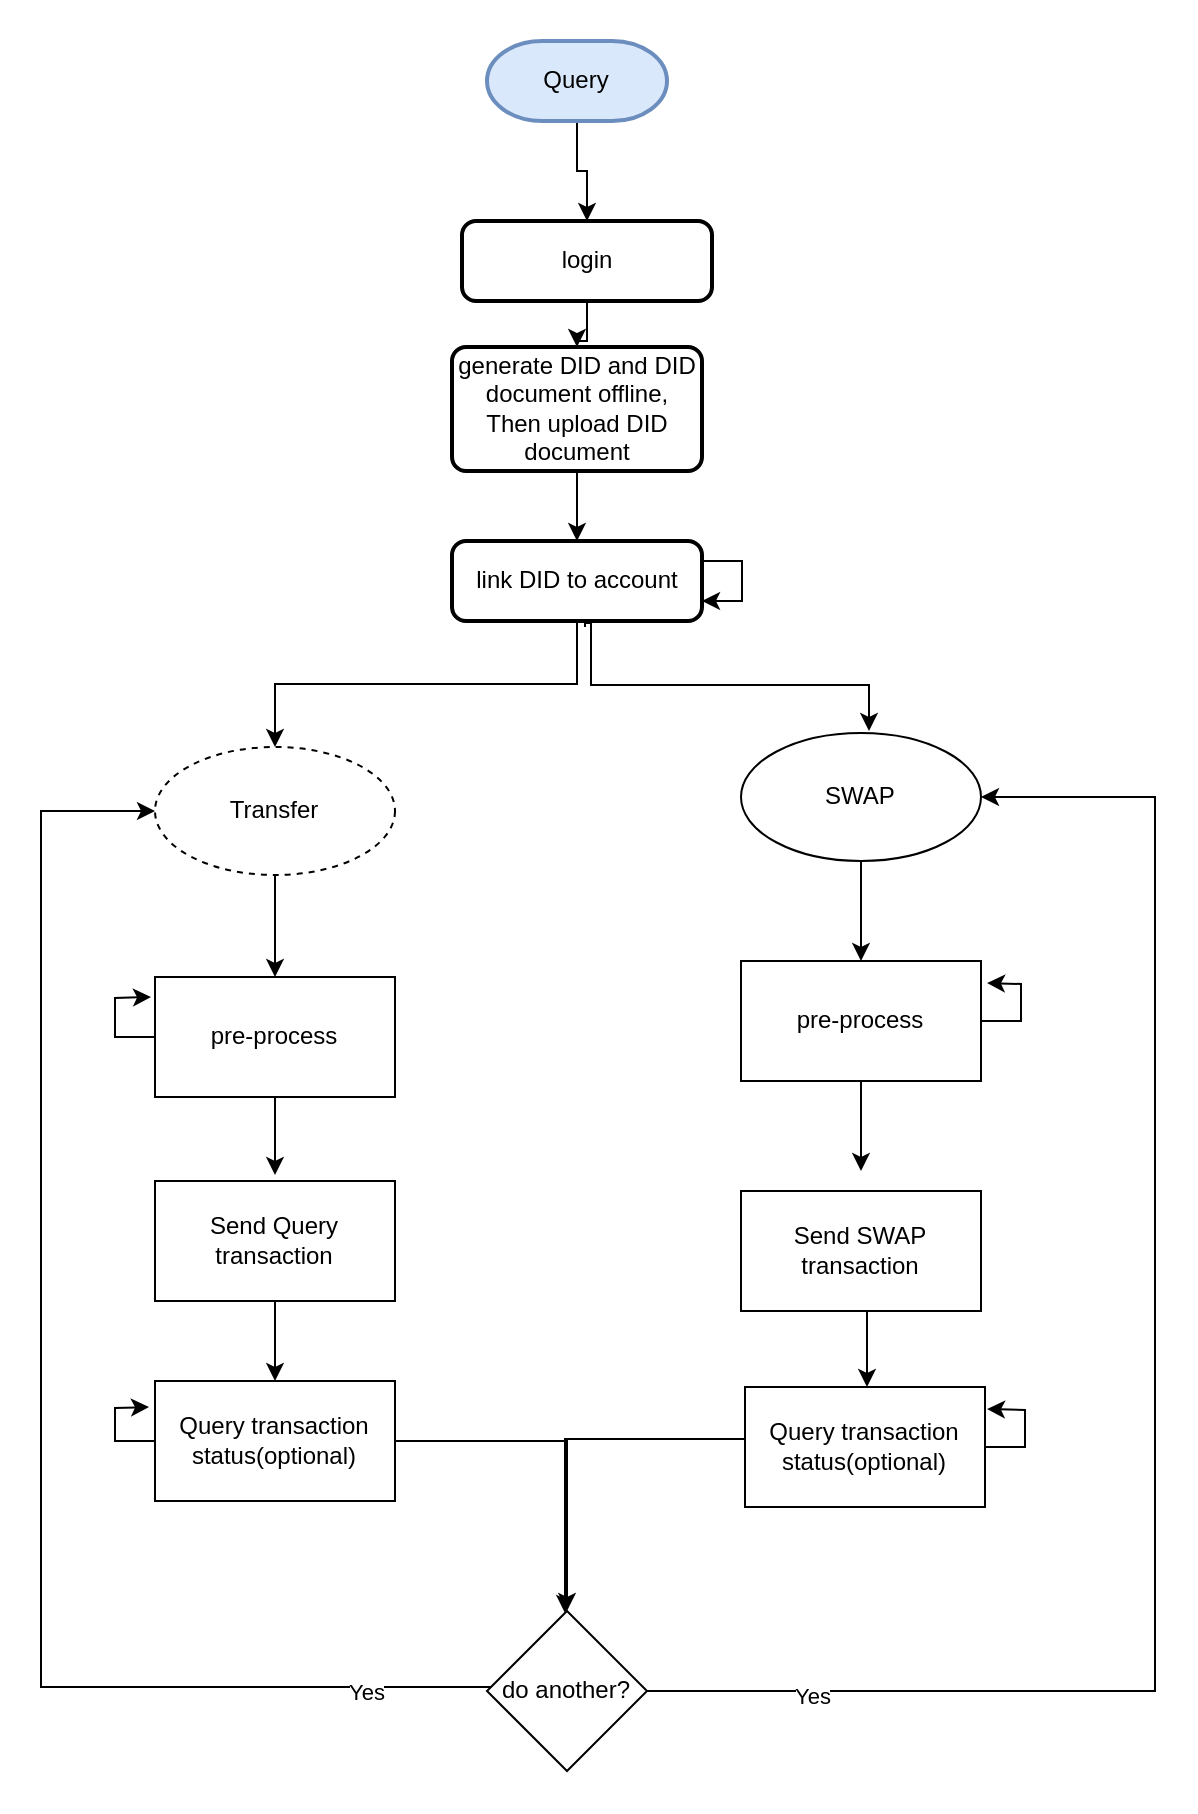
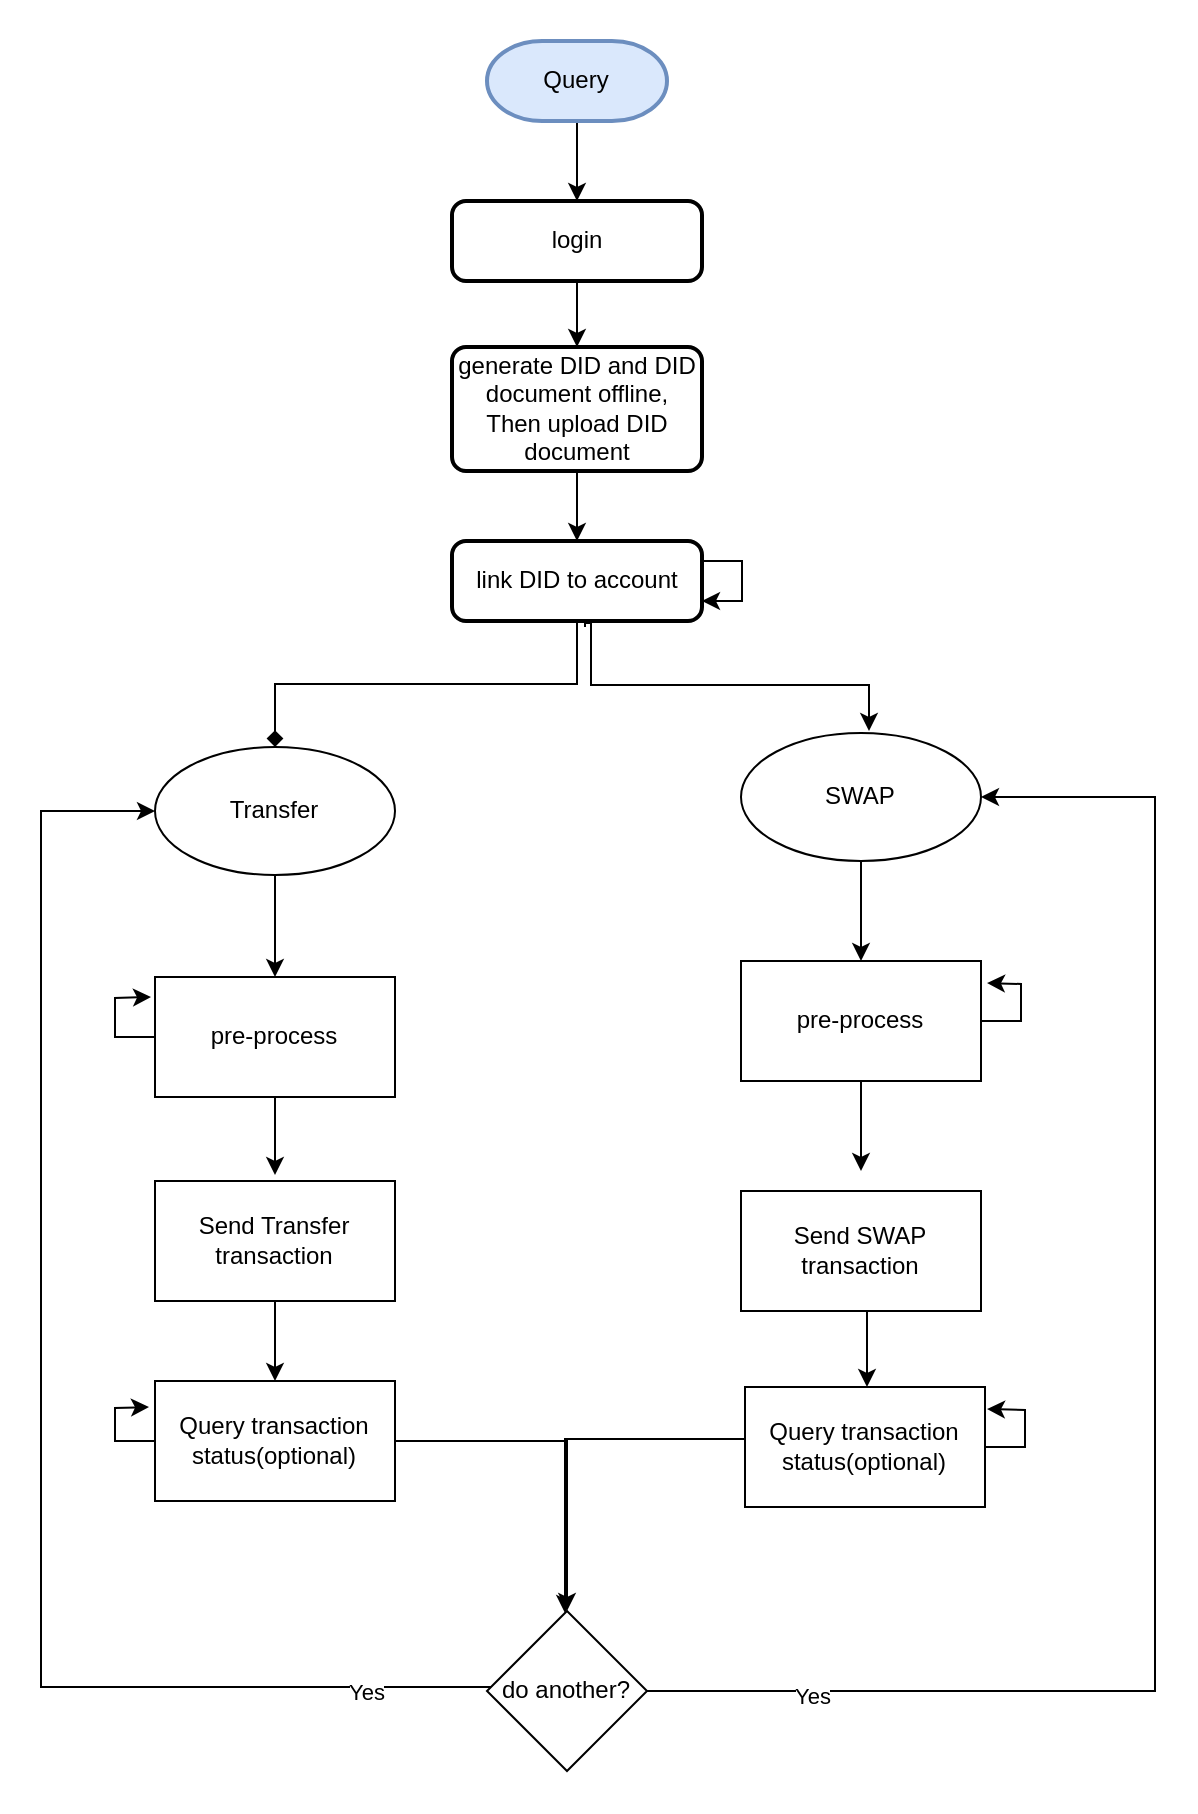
node "login": moved (587, 261) -> (577, 241)
edge "link DID to account" -> "Transfer": arrowhead classic -> diamond
node "Transfer": style dashed -> solid
node "Send Query transaction": label "Send Query transaction" -> "Send Transfer transaction"
